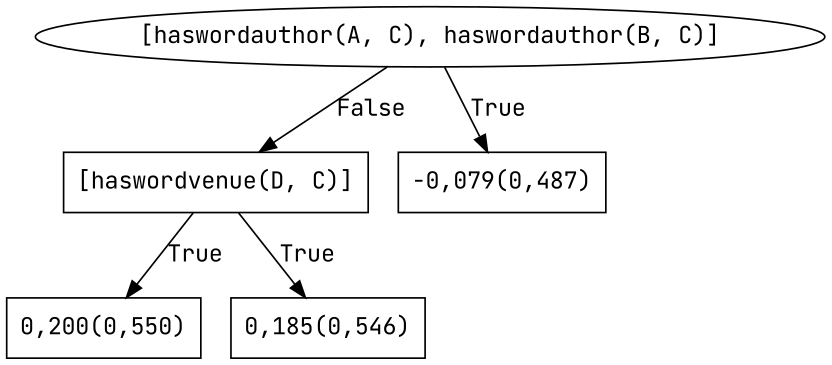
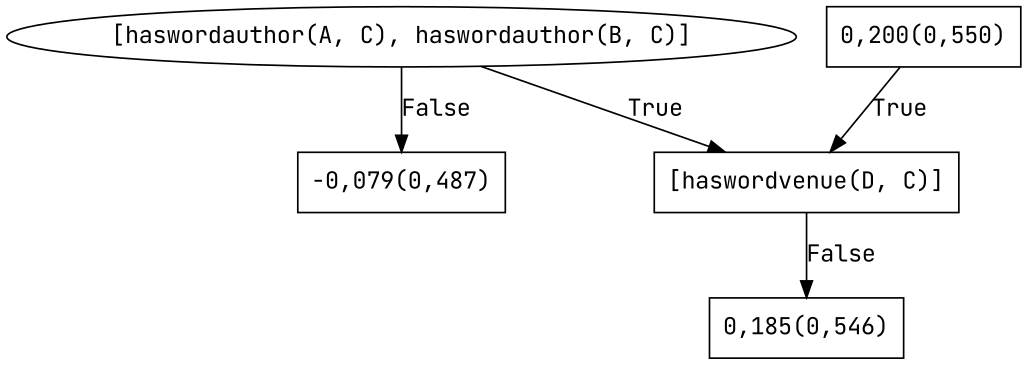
edge "[haswordauthor(A, C), haswordauthor(B, C)]" -> "[haswordvenue(D, C)]": label "False" -> "True"
edge "[haswordauthor(A, C), haswordauthor(B, C)]" -> "-0,079(0,487)": label "True" -> "False"
edge "[haswordvenue(D, C)]" -> "0,200(0,550)": reversed
edge "[haswordvenue(D, C)]" -> "0,185(0,546)": label "True" -> "False"
